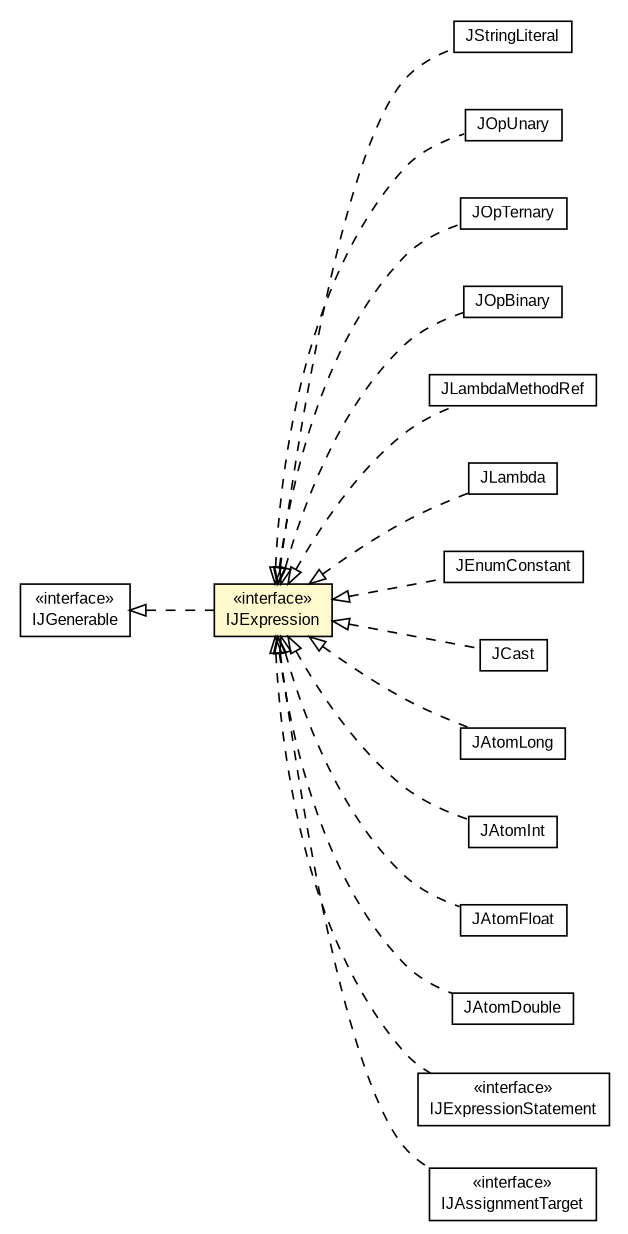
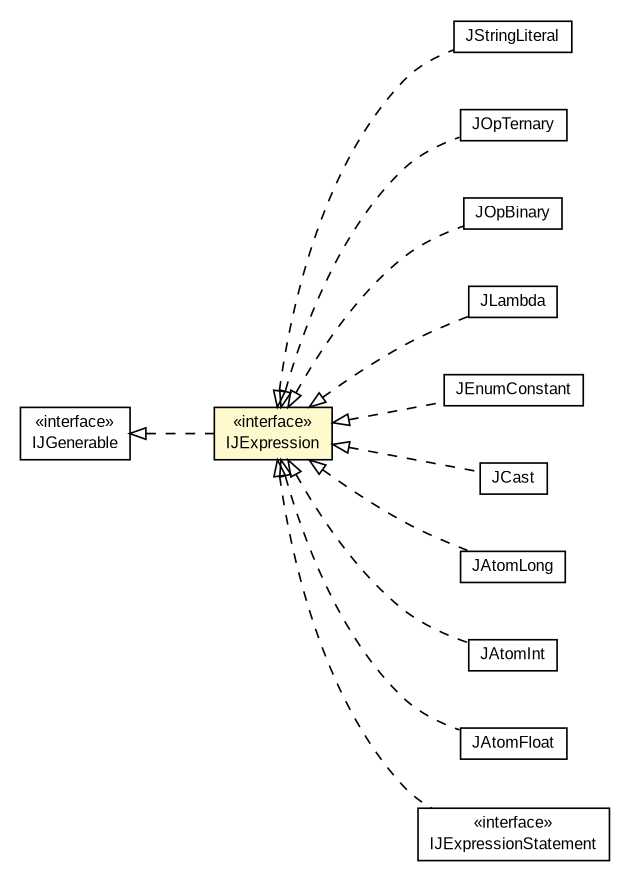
node "JOpUnary": removed
node "JLambdaMethodRef": removed
node "JAtomDouble": removed
node "IJAssignmentTarget": removed
